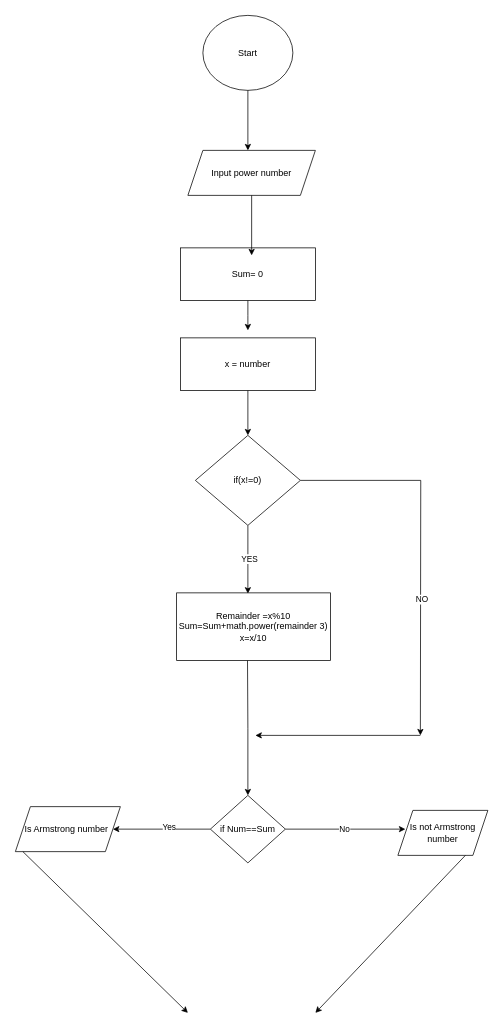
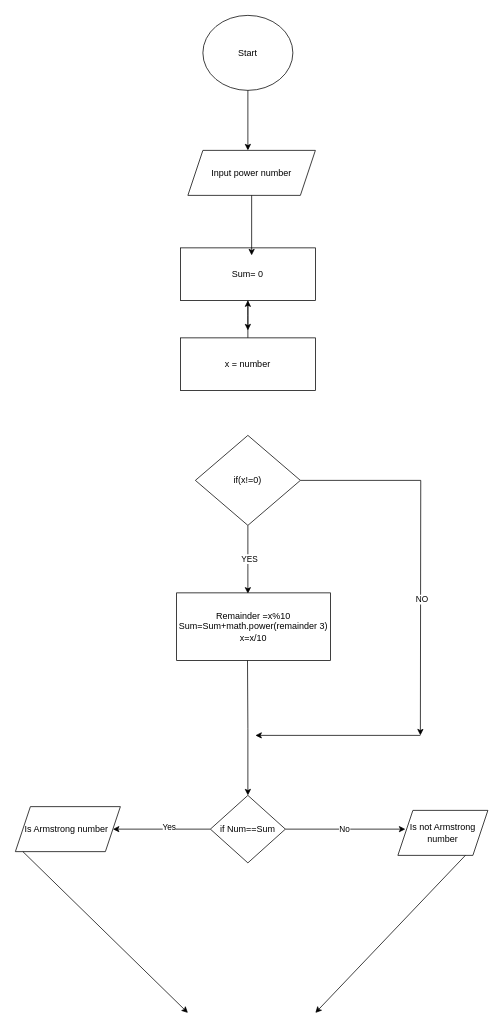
edge "x = number" -> "if(x!=0)": now "x = number" -> "Sum= 0"
